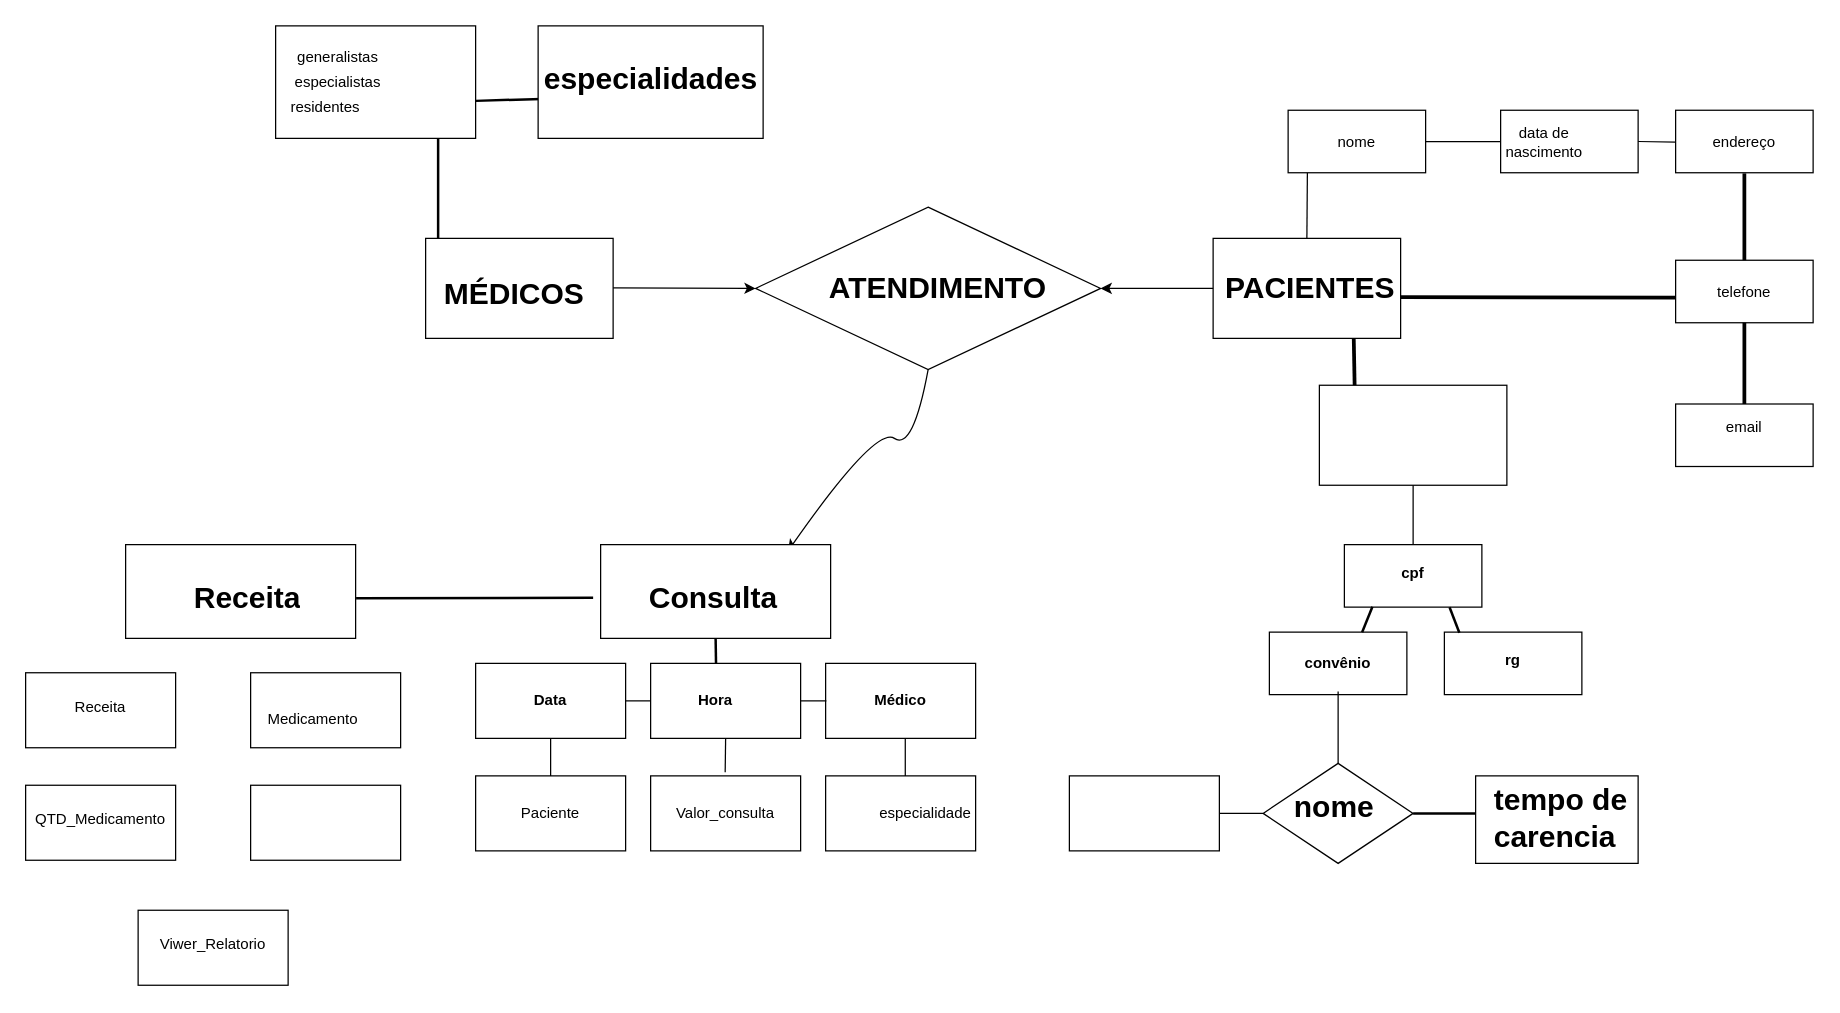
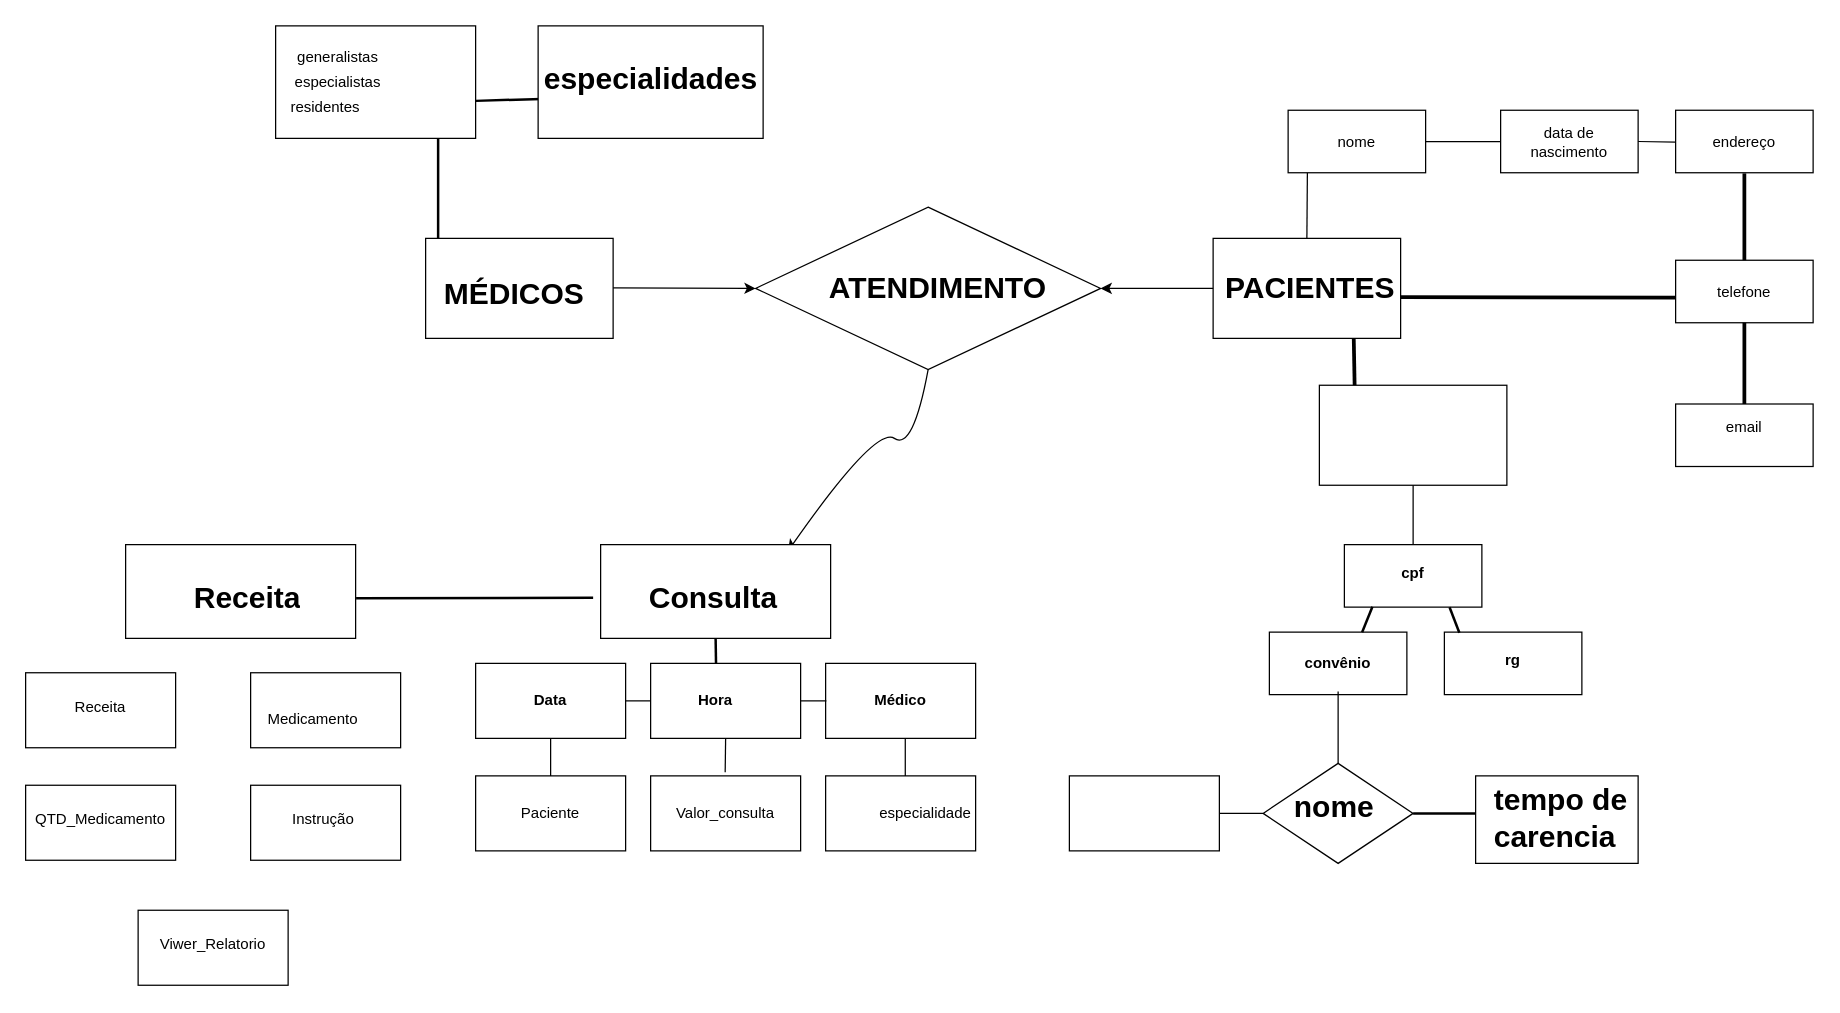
node "data de nascimento": moved (1544, 141) -> (1569, 141)
node "Instrução": added
